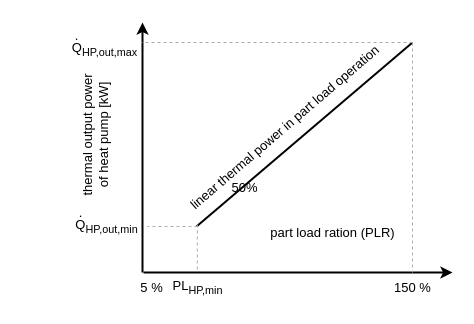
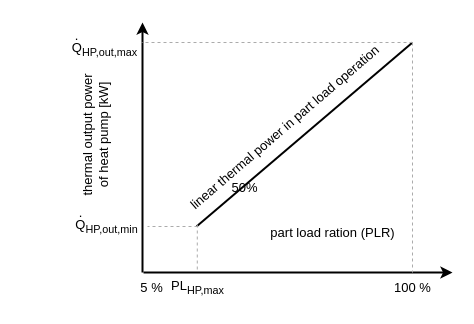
node "PLHP,min": label "PLHP,min" -> "PLHP,max"
node "150 %": label "150 %" -> "100 %"
